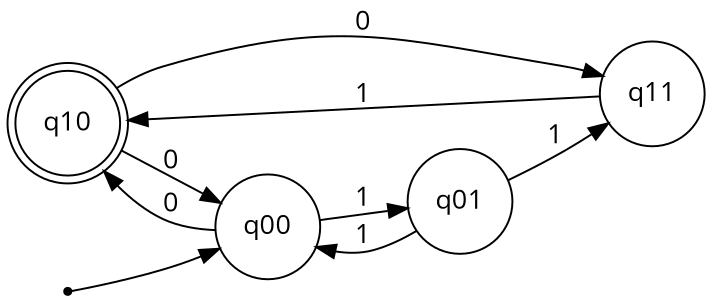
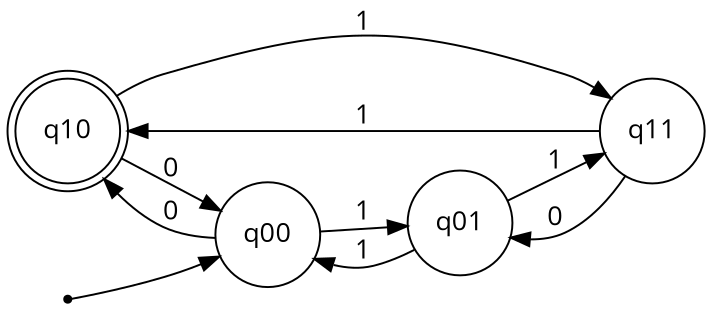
edge "q10" -> "q11": label "0" -> "1"
edge "q11" -> "q01": added, label "0"
